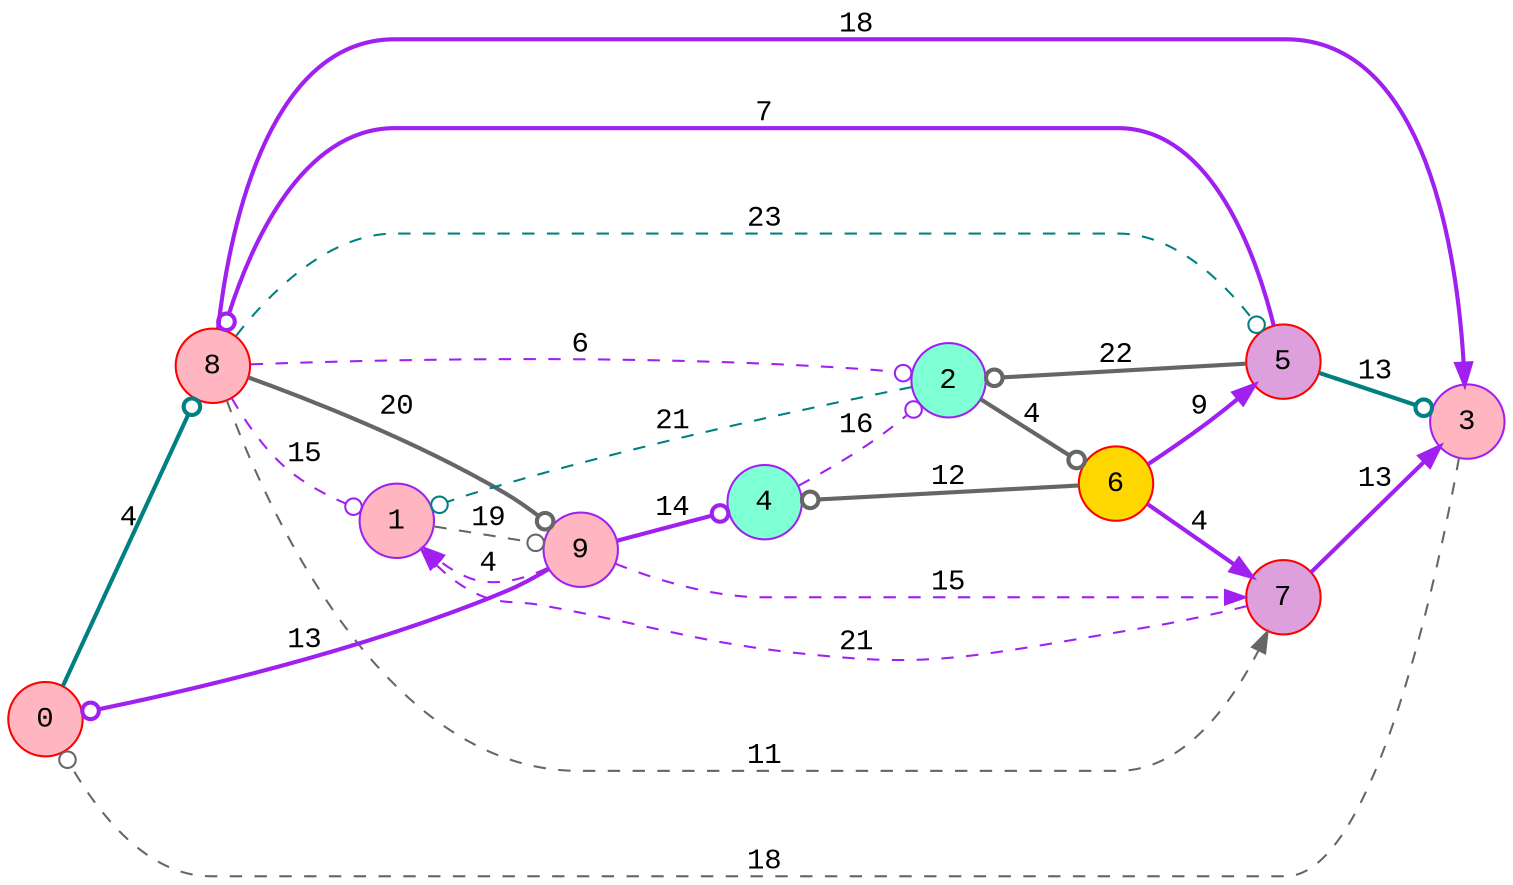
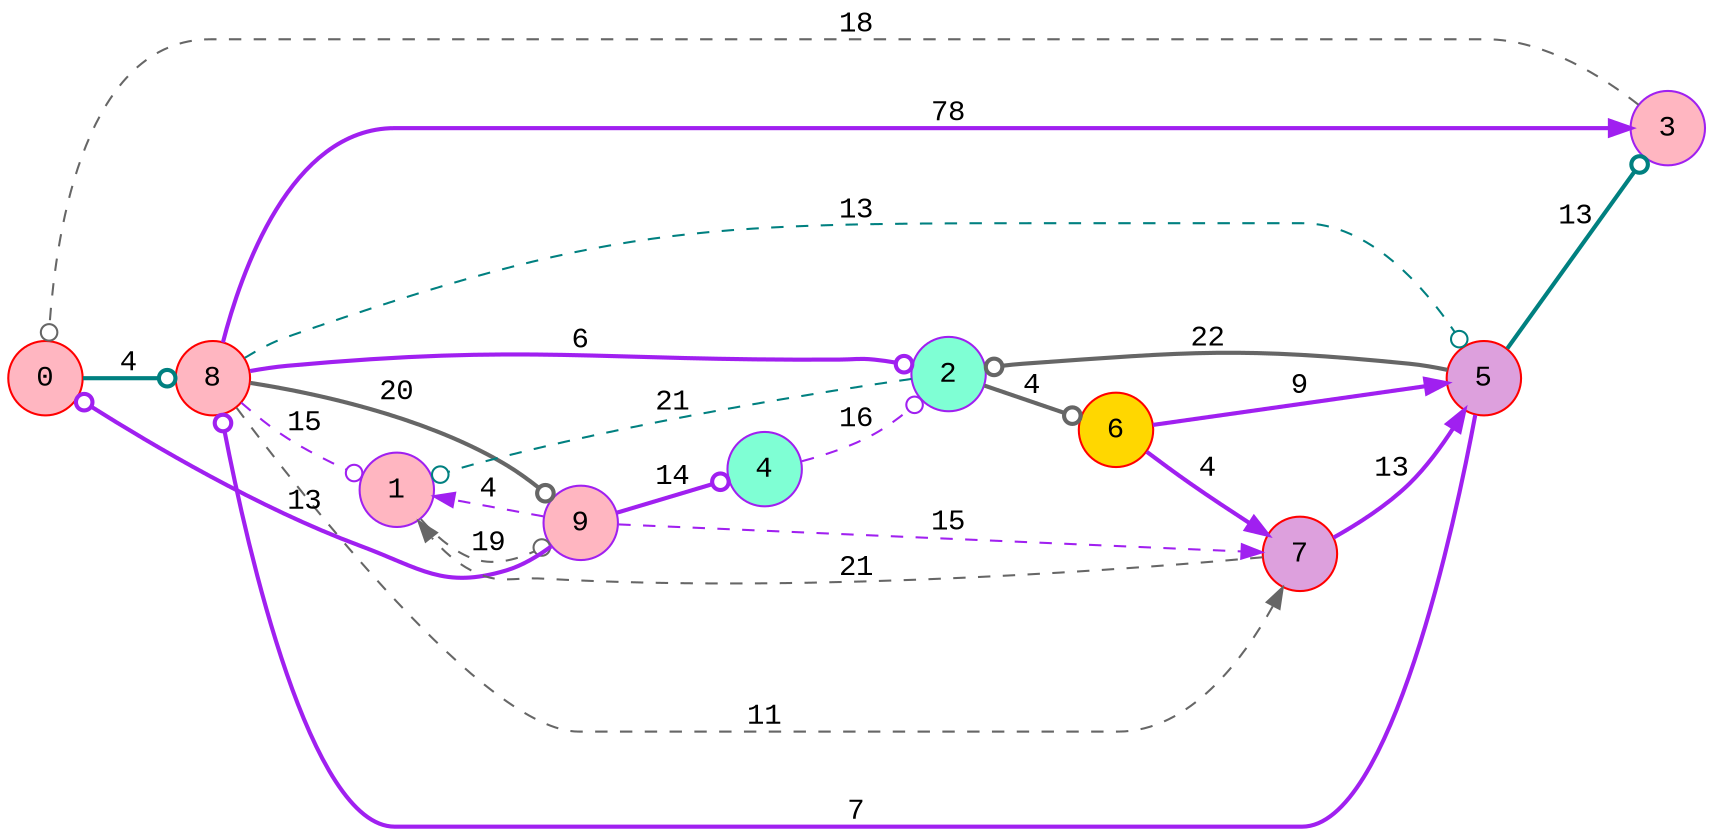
edge "8" -> "3": label "18" -> "78"
edge "8" -> "5": label "23" -> "13"
edge "8" -> "2": style dashed -> bold
edge "6" -> "4": removed, label "12"
edge "7" -> "3": now "7" -> "5"
edge "7" -> "1": color purple -> gray40
